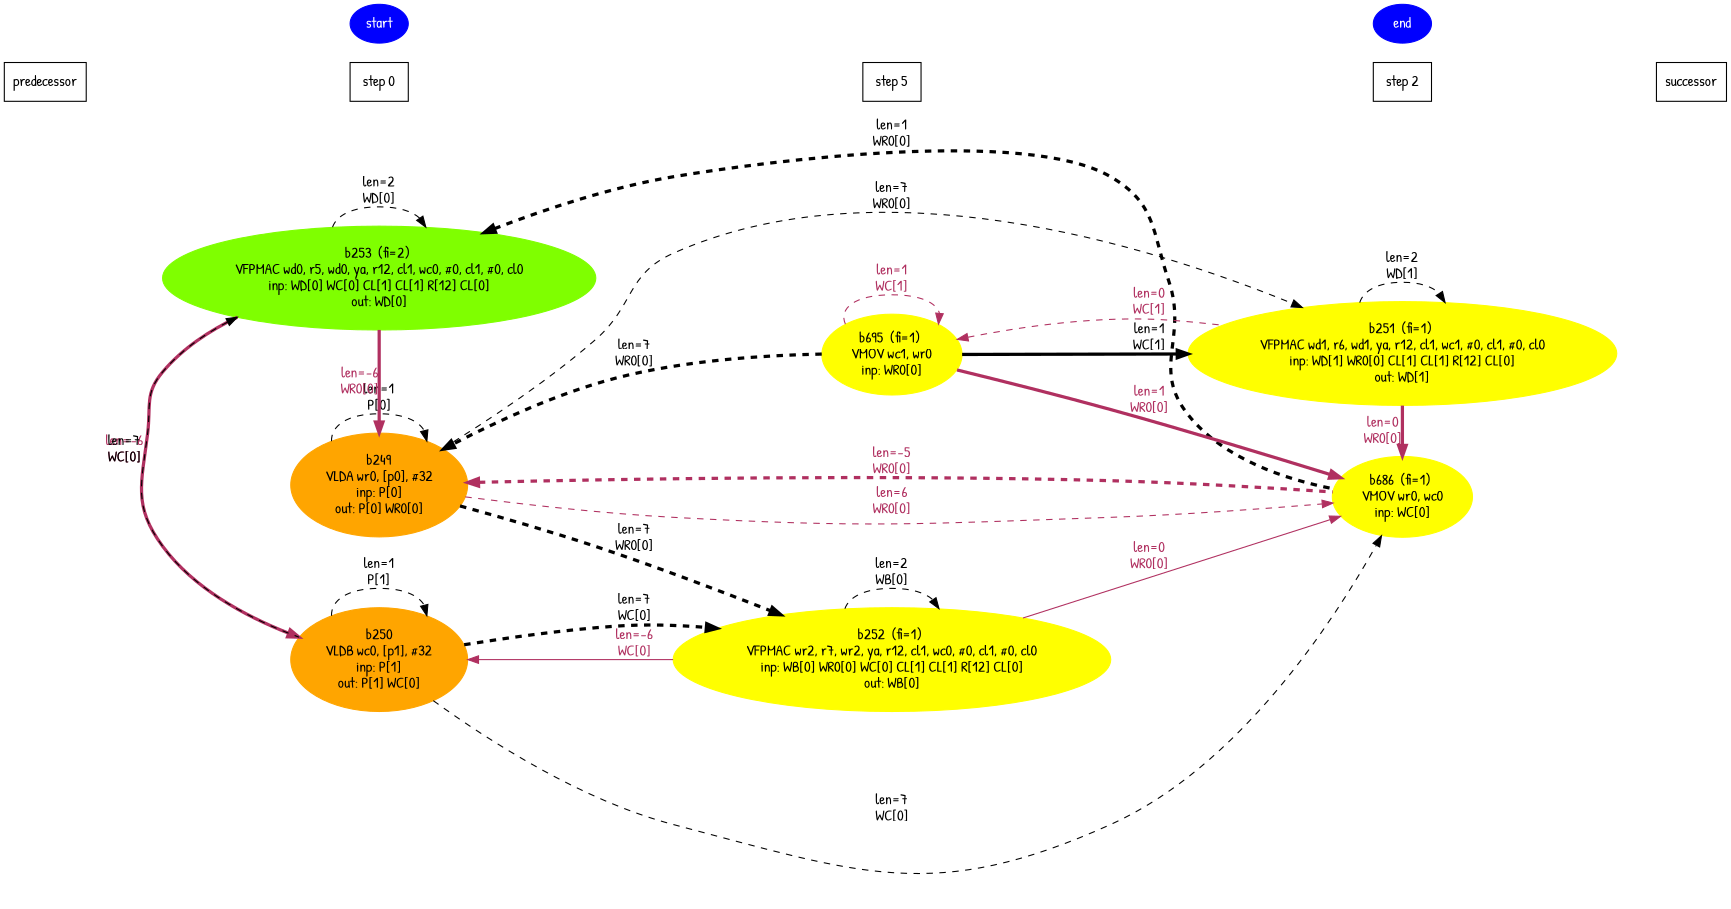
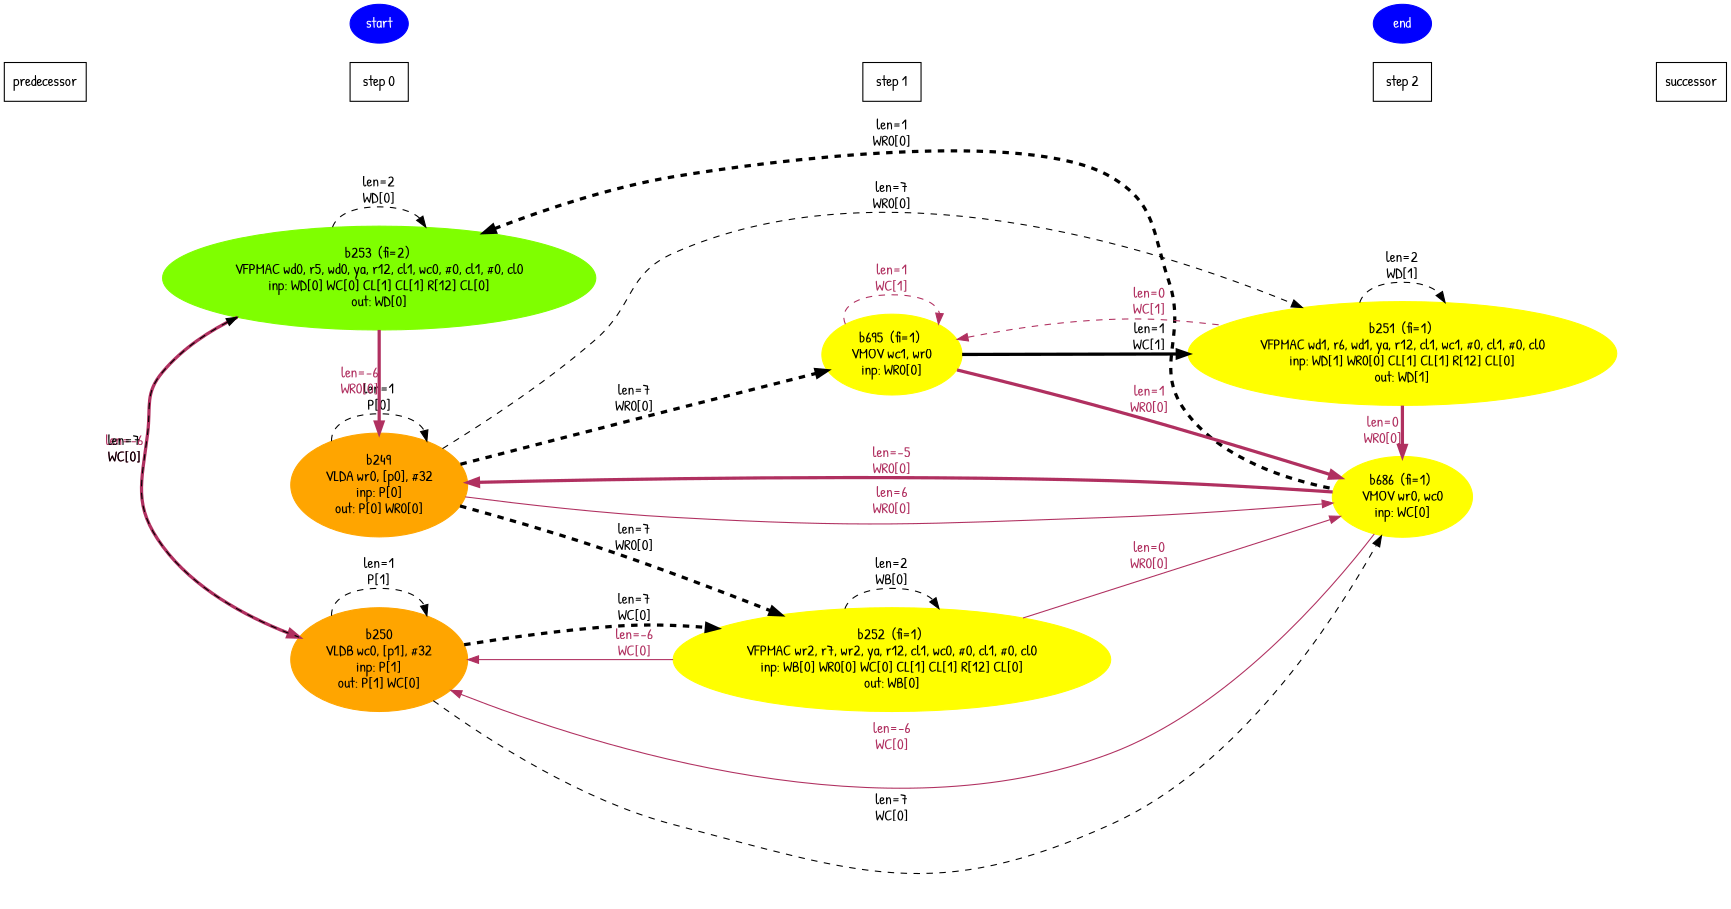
node "step 5": label "step 5" -> "step 1"
edge "b695  (fi=1) VMOV wc1, wr0 inp: WR0[0]" -> "b249 VLDA wr0, [p0], #32 inp: P[0] out: P[0] WR0[0]": reversed
edge "b686  (fi=1) VMOV wr0, wc0 inp: WC[0]" -> "b249 VLDA wr0, [p0], #32 inp: P[0] out: P[0] WR0[0]": style dashed -> solid
edge "b249 VLDA wr0, [p0], #32 inp: P[0] out: P[0] WR0[0]" -> "b686  (fi=1) VMOV wr0, wc0 inp: WC[0]": style dashed -> solid
edge "b686  (fi=1) VMOV wr0, wc0 inp: WC[0]" -> "b250 VLDB wc0, [p1], #32 inp: P[1] out: P[1] WC[0]": added, label "len=-6 WC[0]"
